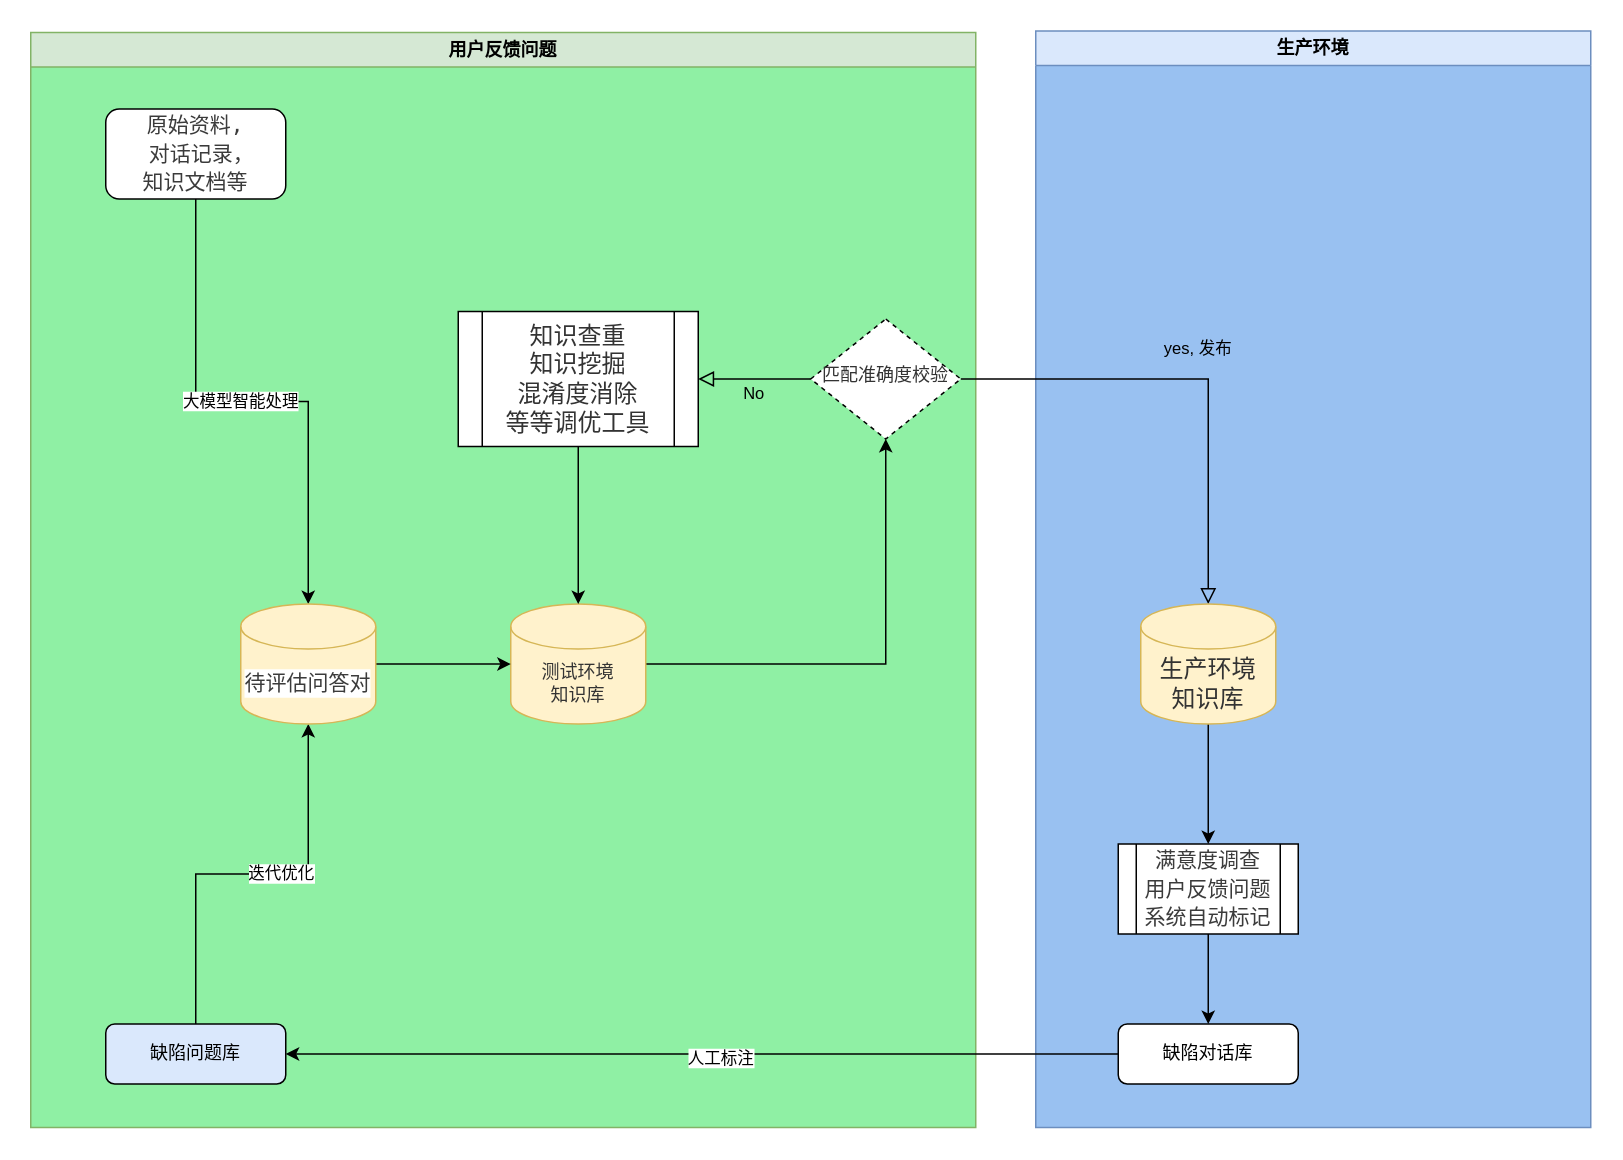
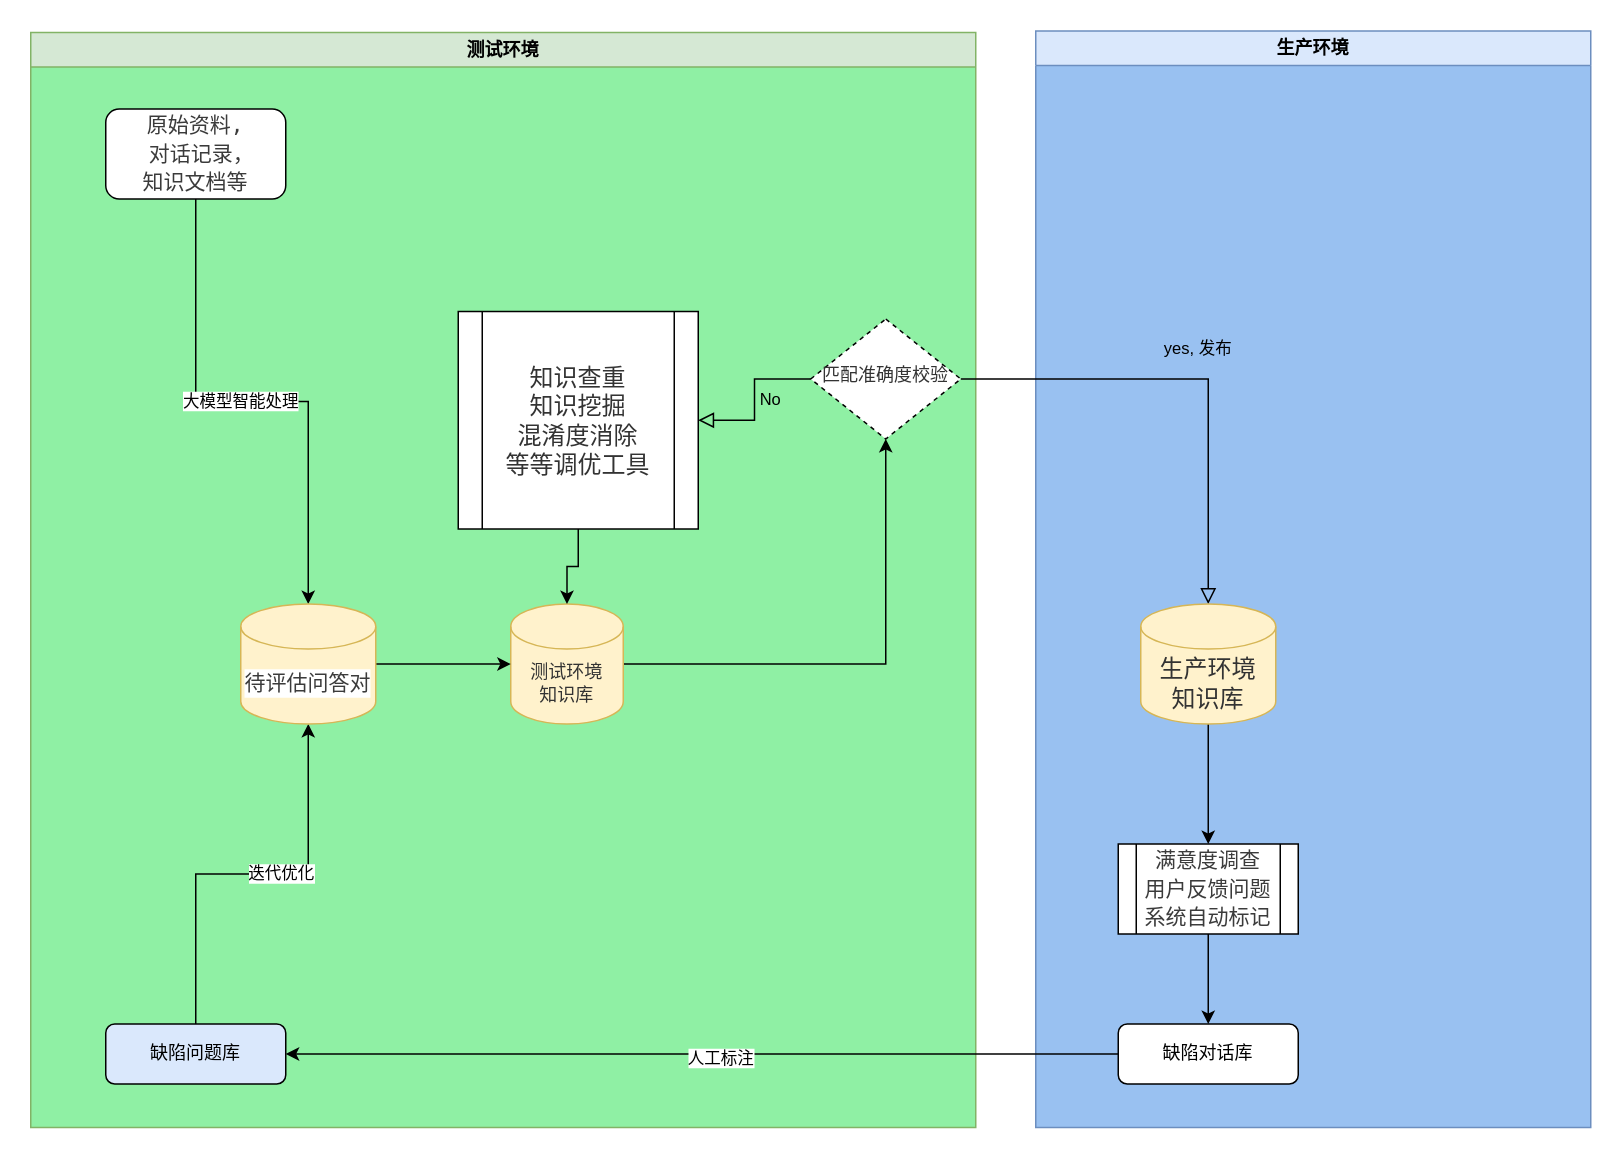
node "用户反馈问题": label "用户反馈问题" -> "测试环境"
node "知识查重知识挖掘 混淆度消除 等等调优工具": size 240x135 -> 240x218
node "测试环境 知识库": size 135x120 -> 113x120
